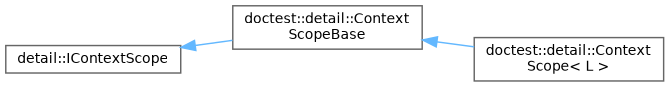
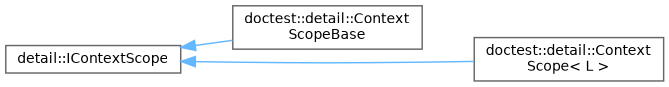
edge "doctest::detail::Context Scope< L >" -> "doctest::detail::Context ScopeBase": now "doctest::detail::Context Scope< L >" -> "detail::IContextScope"
